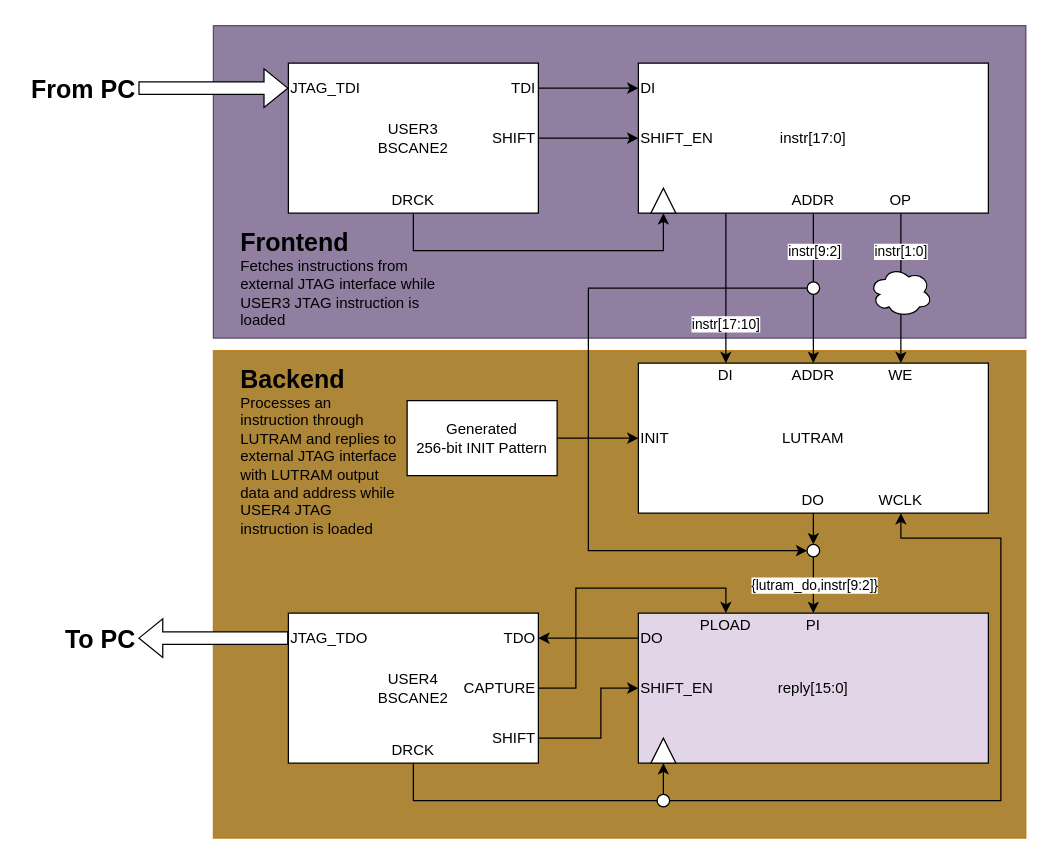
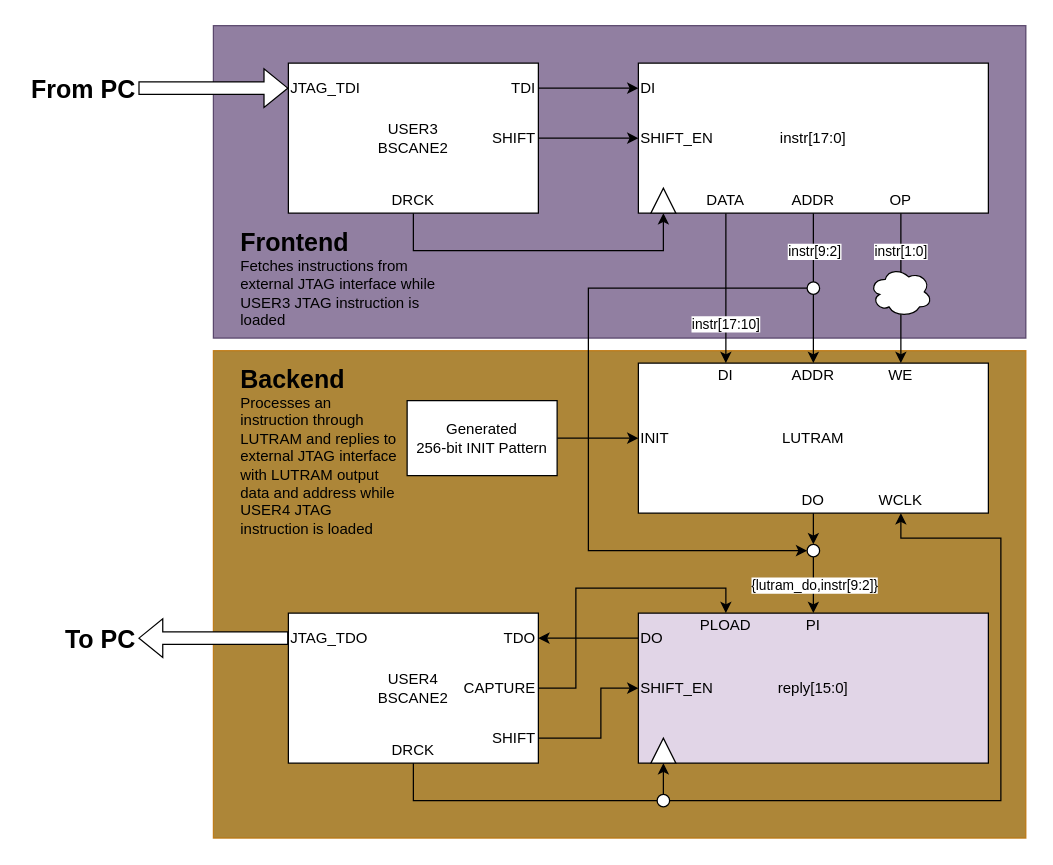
node "DATA": added
